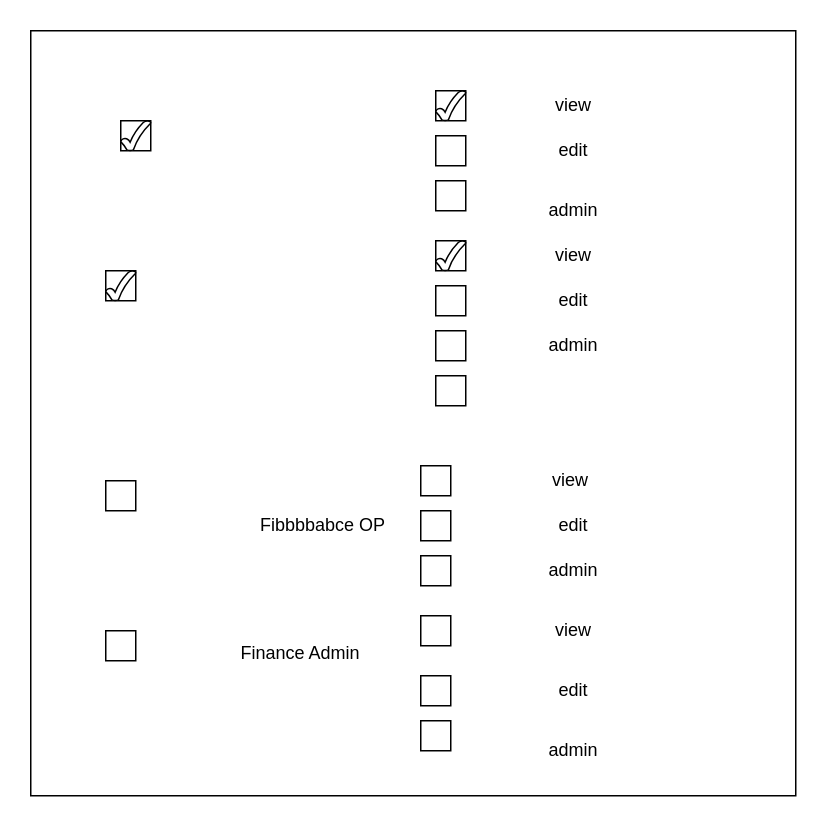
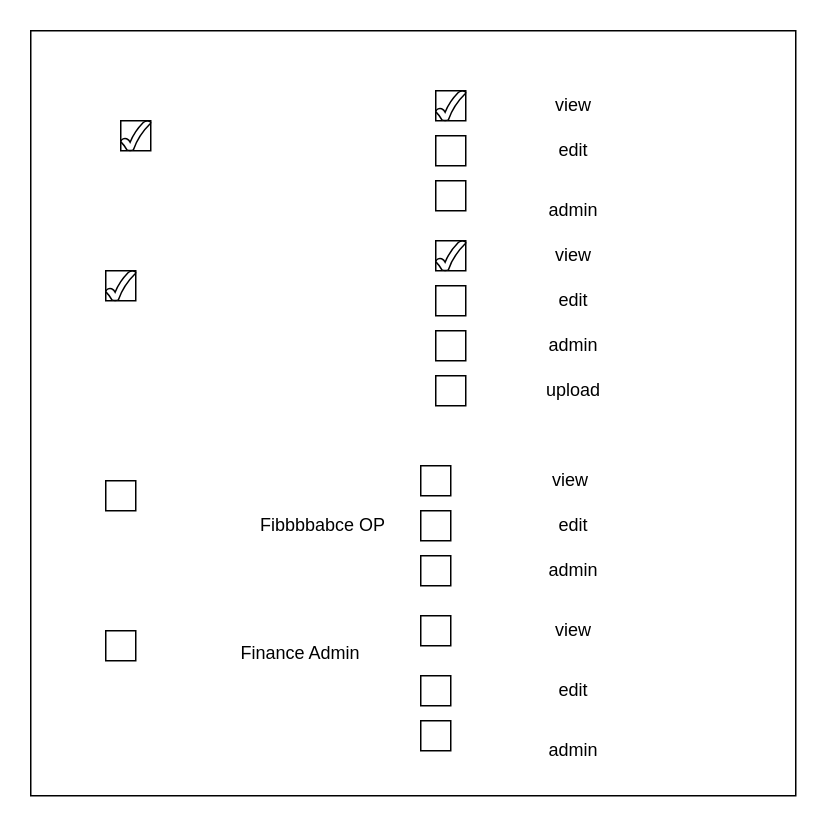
node "upload": added
